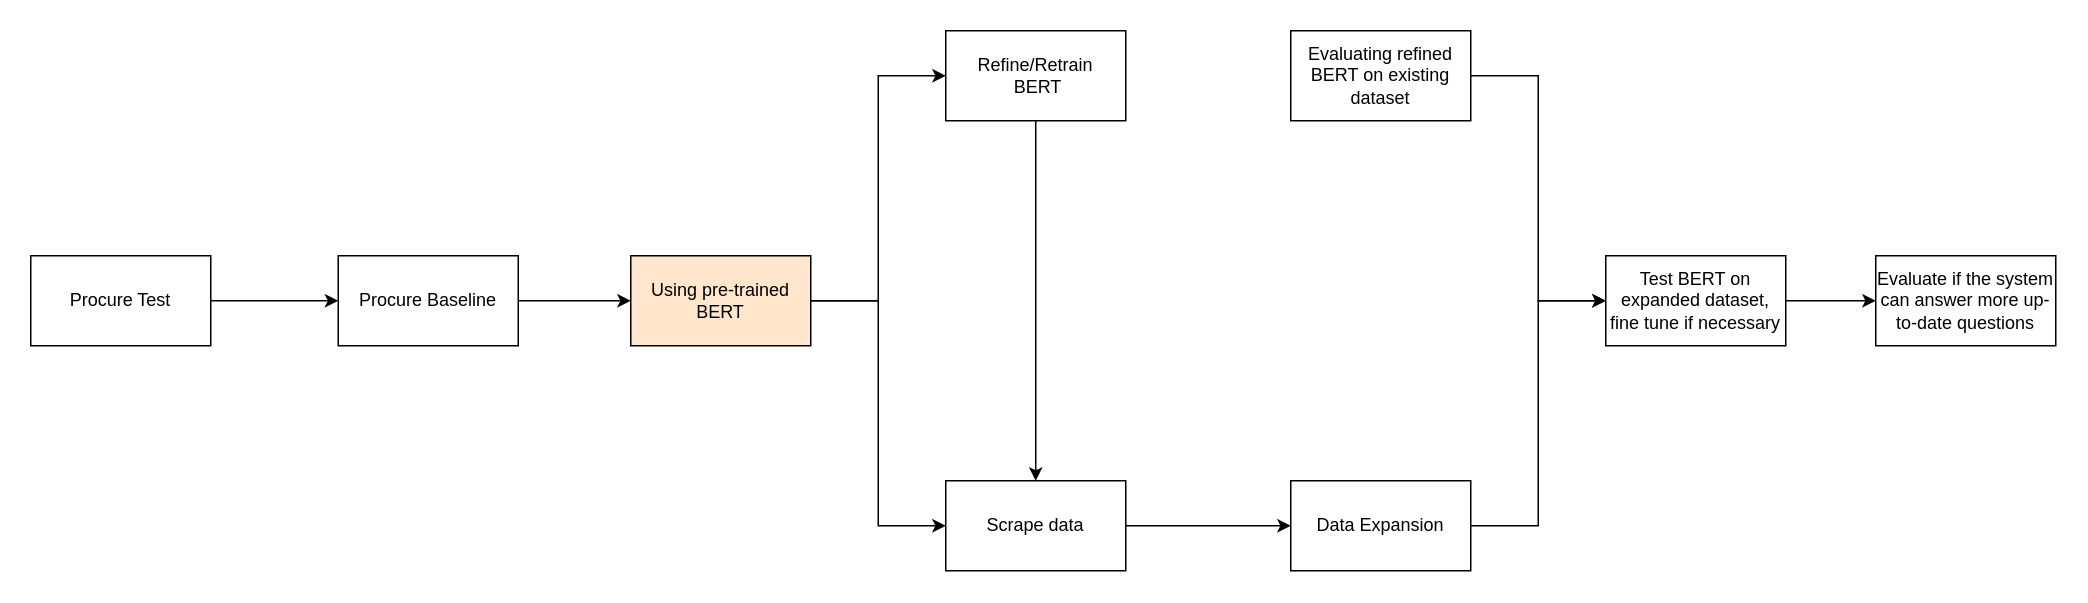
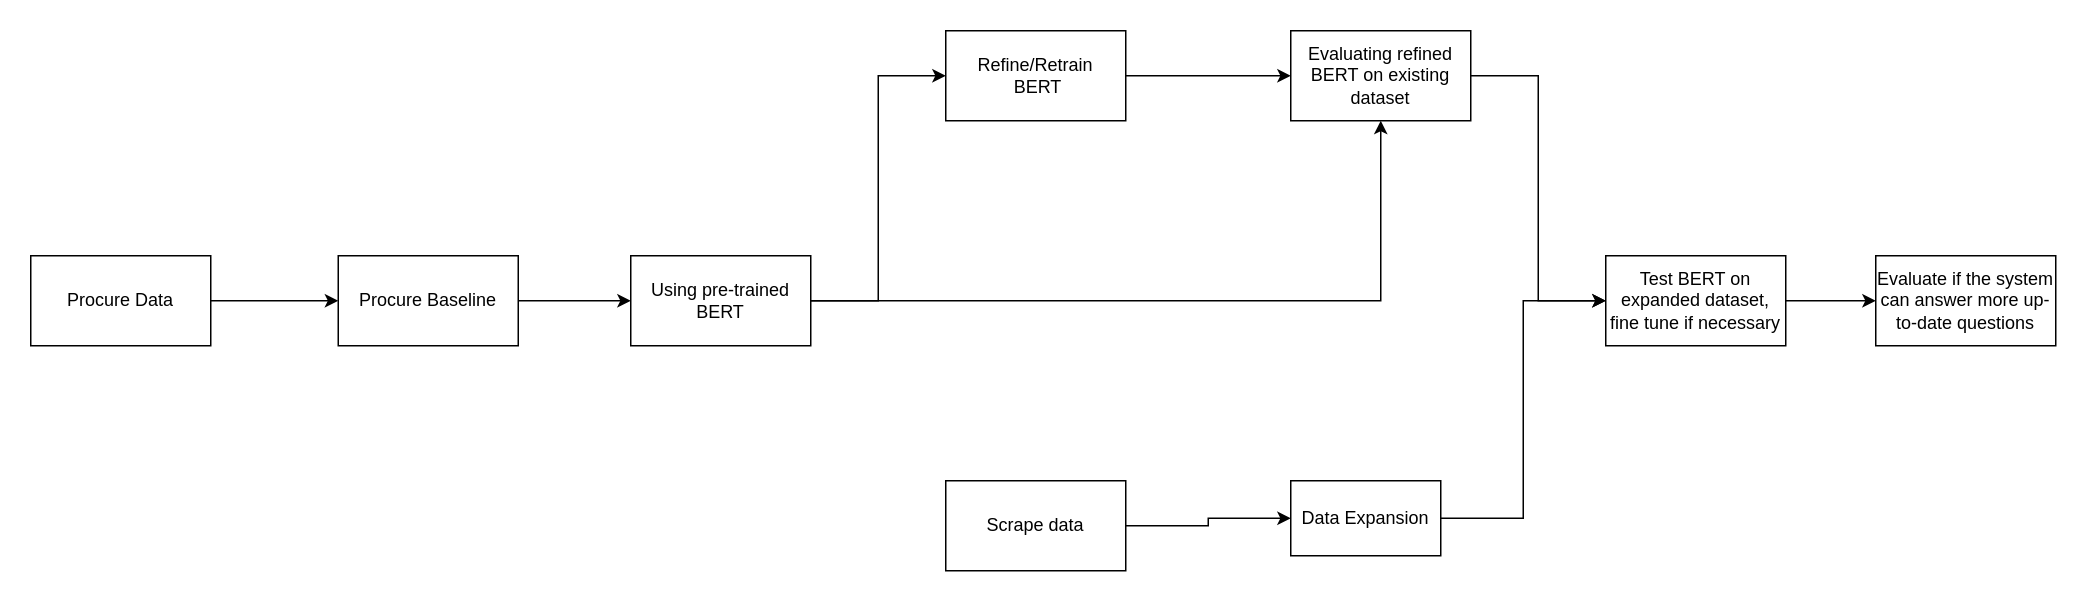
edge "Refine/Retrain BERT" -> "Scrape data": now "Refine/Retrain BERT" -> "Evaluating refined BERT on existing dataset"
node "Procure Test": label "Procure Test" -> "Procure Data"
node "Using pre-trained BERT": fillcolor #ffe6cc -> #ffffff
edge "Using pre-trained BERT" -> "Scrape data": now "Using pre-trained BERT" -> "Evaluating refined BERT on existing dataset"
node "Data Expansion": size 180x90 -> 150x75
